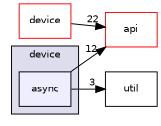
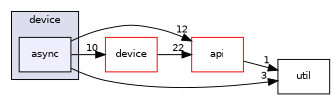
edge "async" -> "device": added
edge "api" -> "util": added
